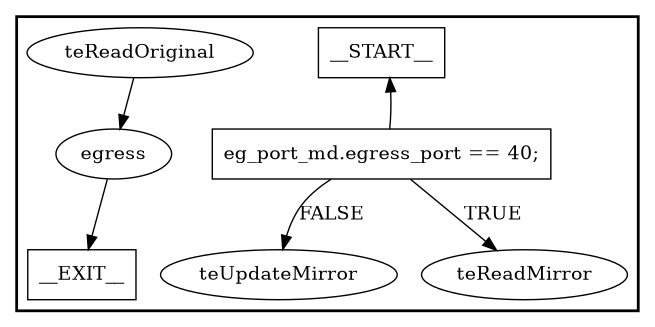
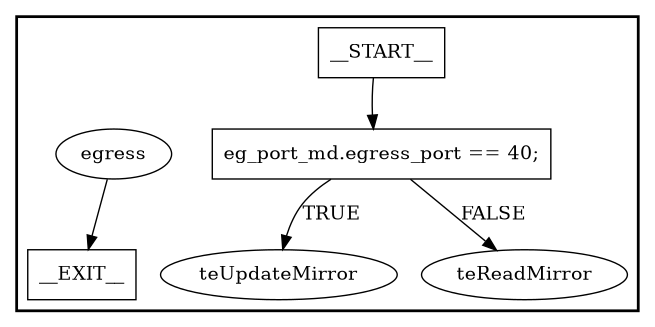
node "teReadOriginal": removed
edge "eg_port_md.egress_port == 40;" -> "__START__": reversed
edge "eg_port_md.egress_port == 40;" -> "teUpdateMirror": label "FALSE" -> "TRUE"
edge "eg_port_md.egress_port == 40;" -> "teReadMirror": label "TRUE" -> "FALSE"
